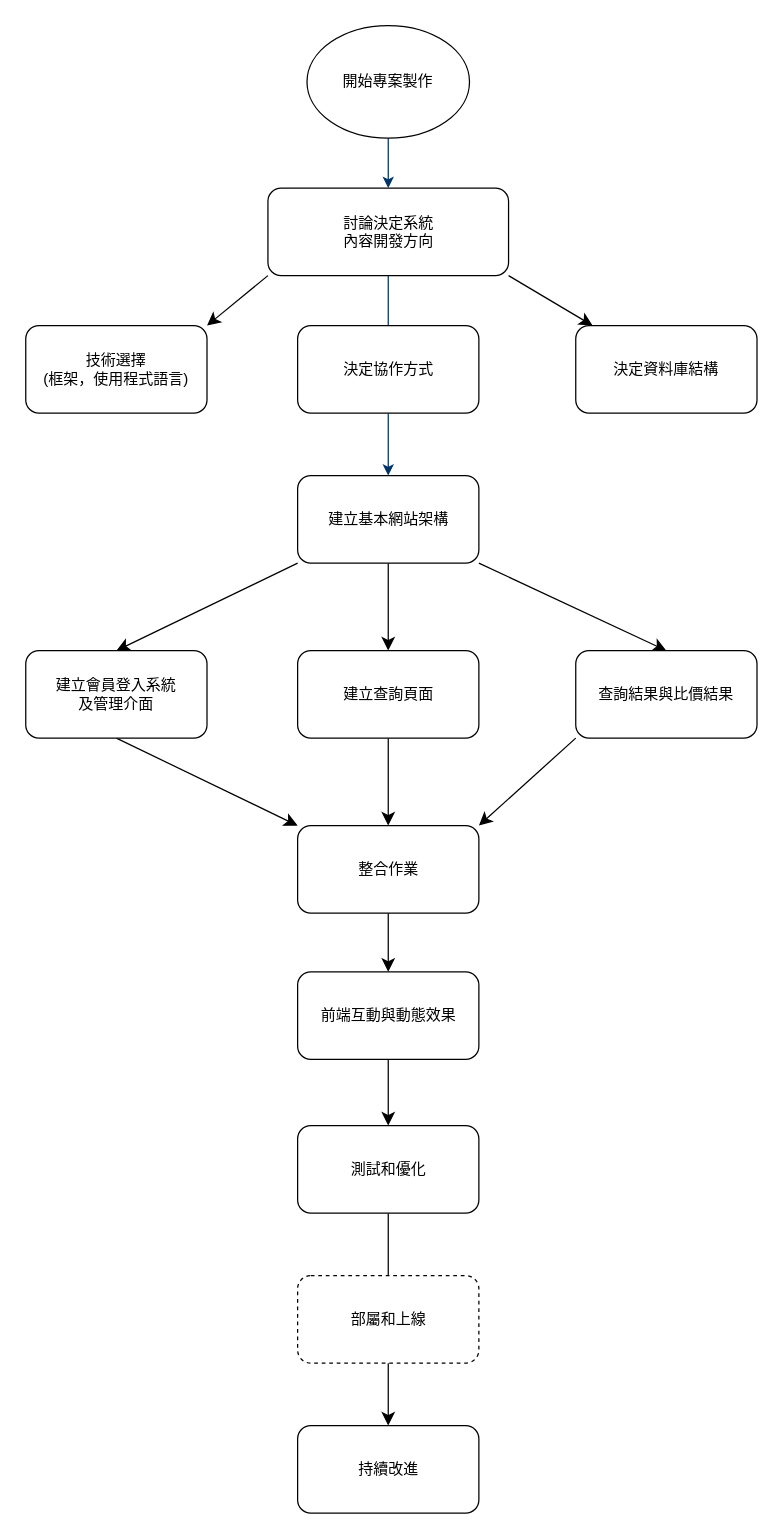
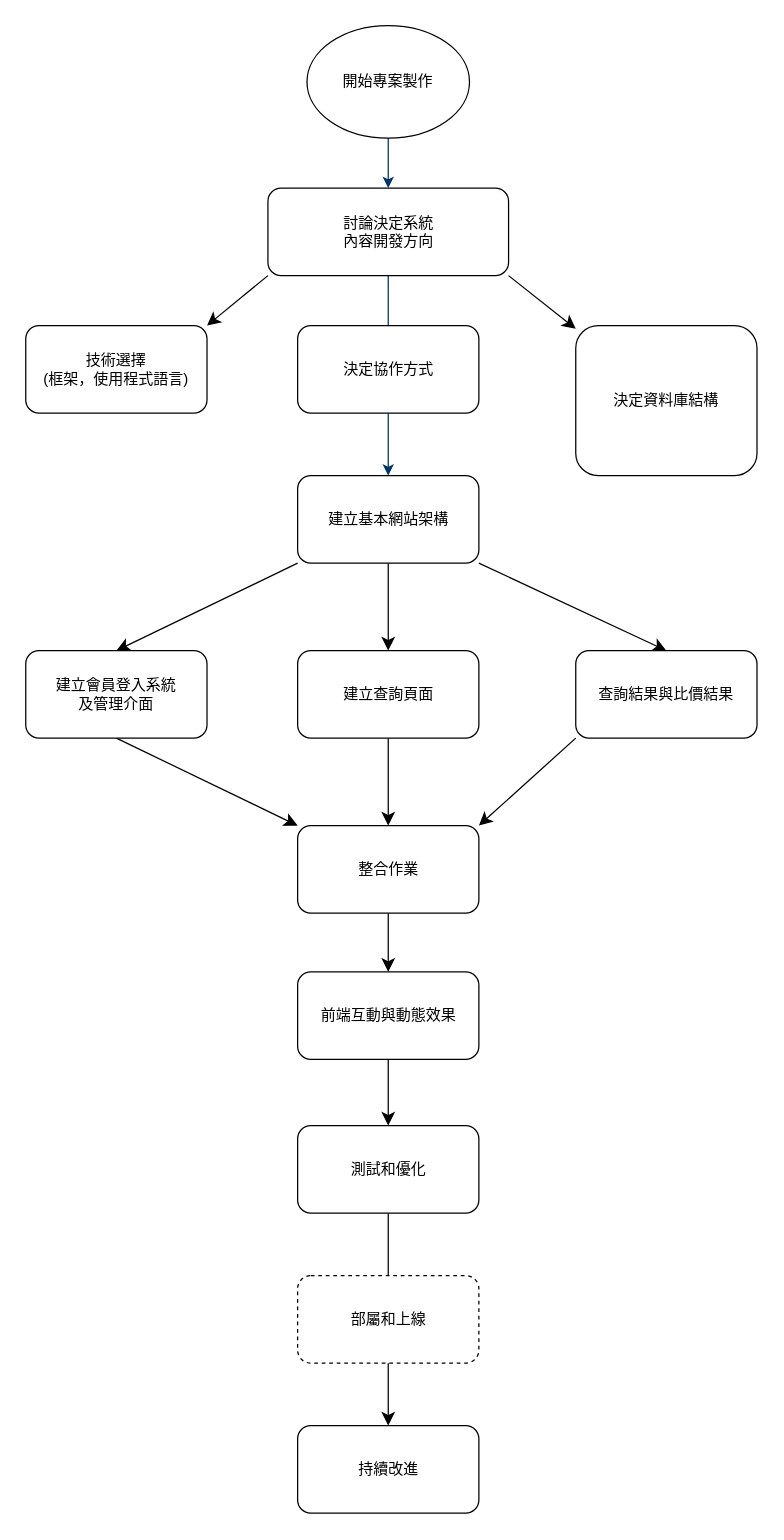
node "決定資料庫結構": size 181x88 -> 181x150
